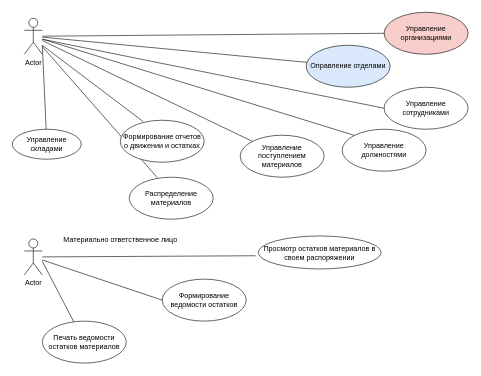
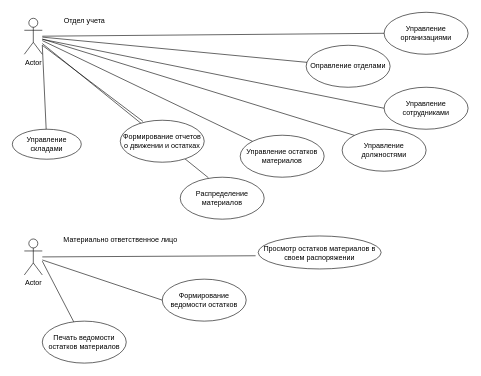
node "Отдел учета": added
node "Управление организациями": fillcolor #f8cecc -> #ffffff
node "Оправление отделами": fillcolor #dae8fc -> #ffffff
node "Управление поступлением материалов": label "Управление поступлением материалов" -> "Управление остатков материалов"
node "Распределение материалов": moved (171, 198) -> (222, 198)
